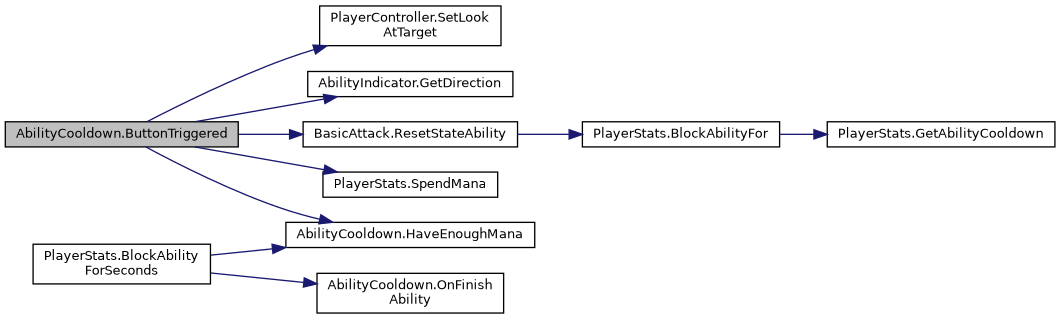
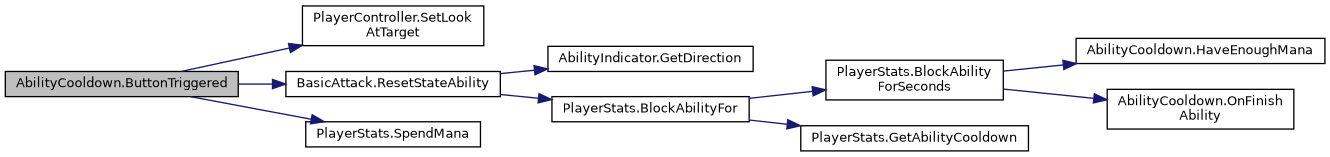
edge "PlayerStats.BlockAbilityFor" -> "PlayerStats.BlockAbility ForSeconds": added
edge "AbilityCooldown.ButtonTriggered" -> "AbilityIndicator.GetDirection": now "BasicAttack.ResetStateAbility" -> "AbilityIndicator.GetDirection"
edge "AbilityCooldown.ButtonTriggered" -> "AbilityCooldown.HaveEnoughMana": removed
